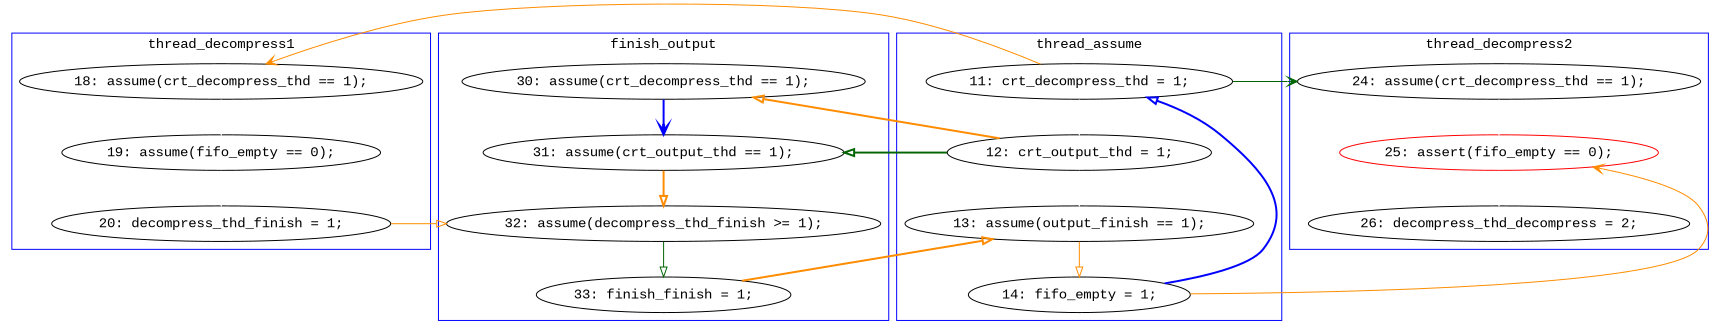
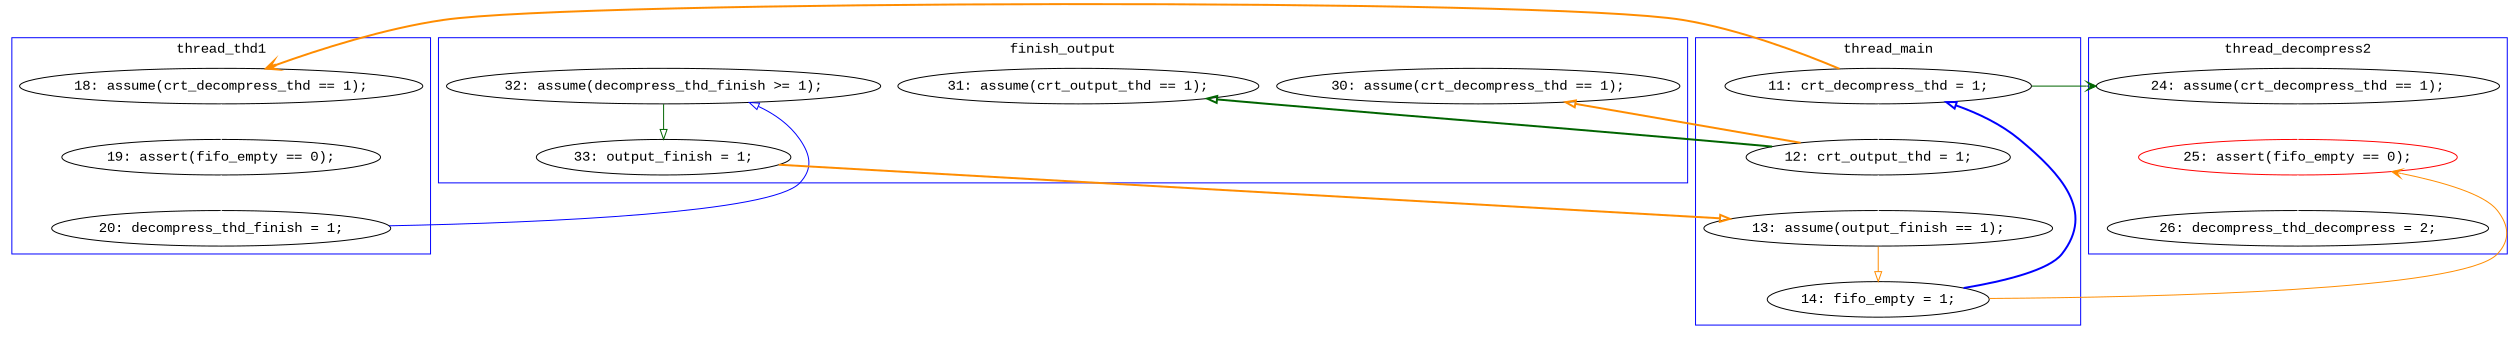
edge "11: crt_decompress_thd = 1;" -> "18: assume(crt_decompress_thd == 1);": style solid -> bold
cluster "thread_decompress1": label "thread_decompress1" -> "thread_thd1"
cluster "thread_assume": label "thread_assume" -> "thread_main"
edge "30: assume(crt_decompress_thd == 1);" -> "31: assume(crt_output_thd == 1);": removed
node "19: assume(fifo_empty == 0);": label "19: assume(fifo_empty == 0);" -> "19: assert(fifo_empty == 0);"
edge "31: assume(crt_output_thd == 1);" -> "32: assume(decompress_thd_finish >= 1);": removed
edge "20: decompress_thd_finish = 1;" -> "32: assume(decompress_thd_finish >= 1);": color darkorange -> blue
node "33: finish_finish = 1;": label "33: finish_finish = 1;" -> "33: output_finish = 1;"
